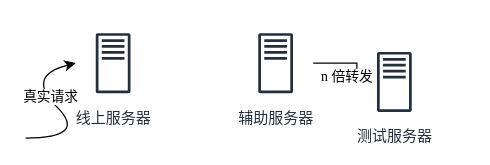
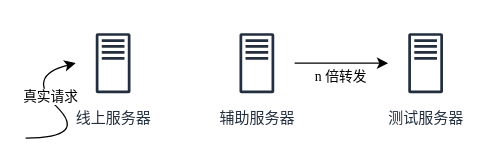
node "辅助服务器": moved (276, 63) -> (257, 63)
node "测试服务器": moved (394, 82) -> (426, 63)
